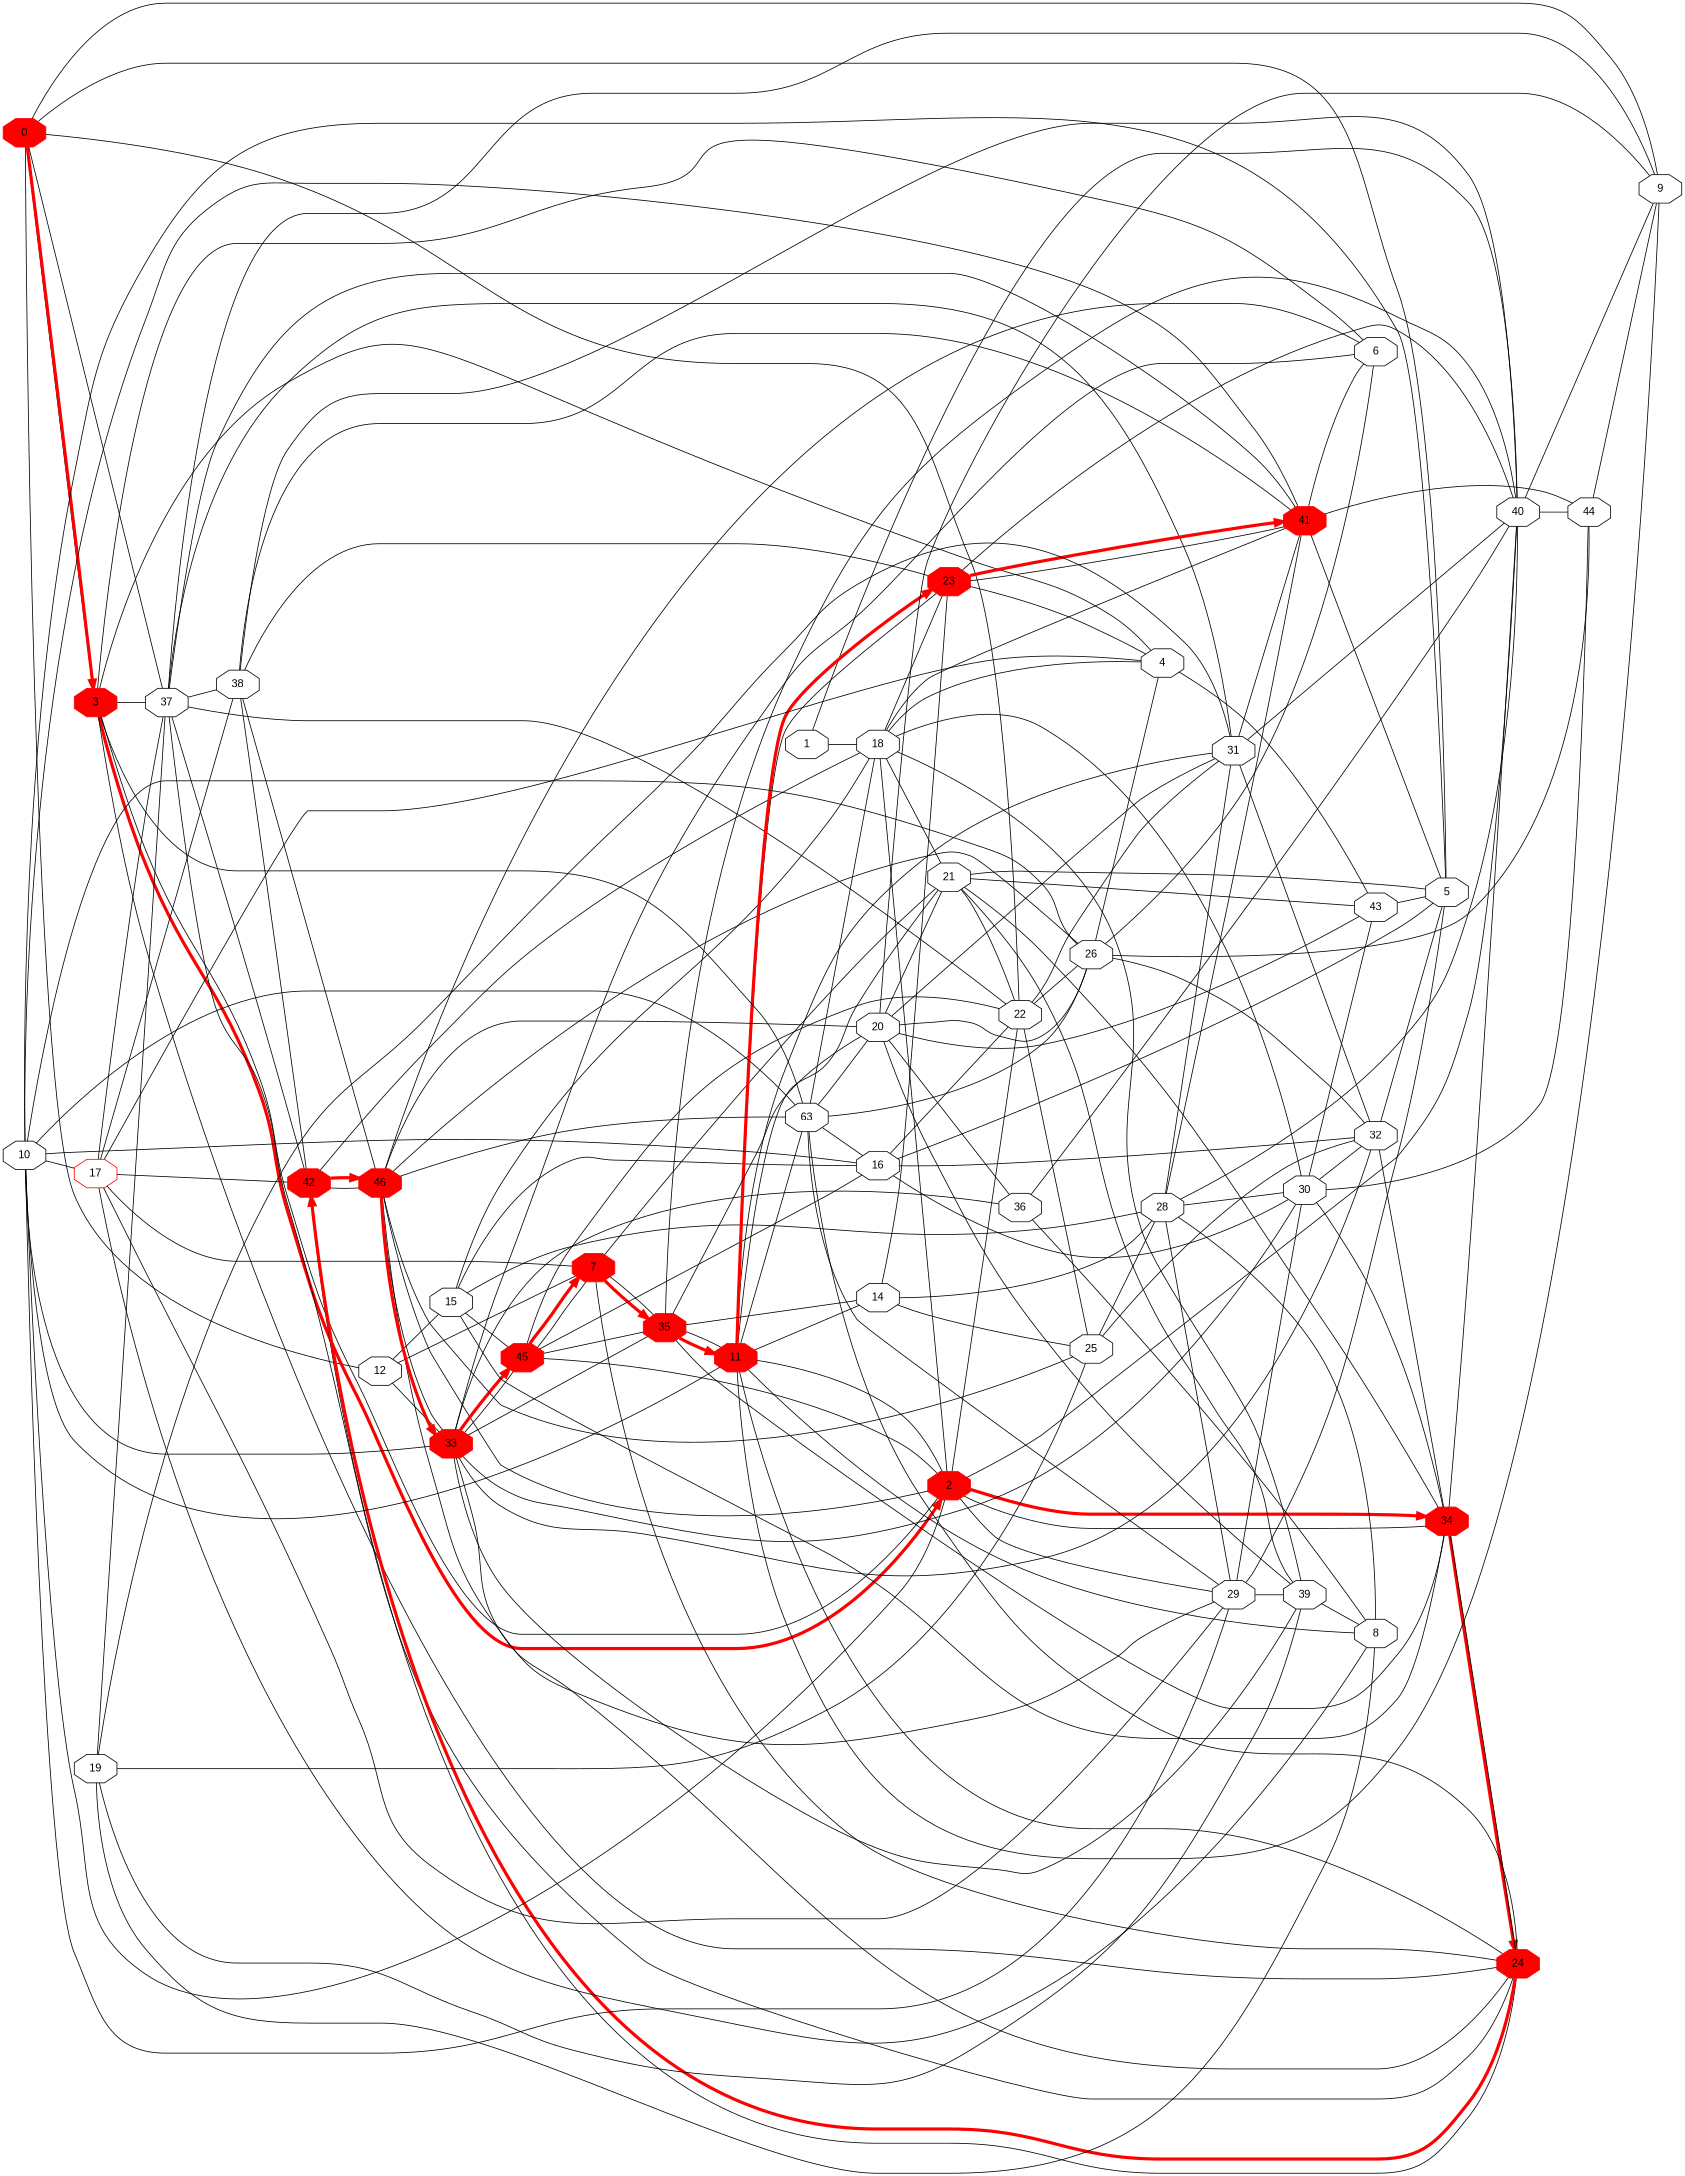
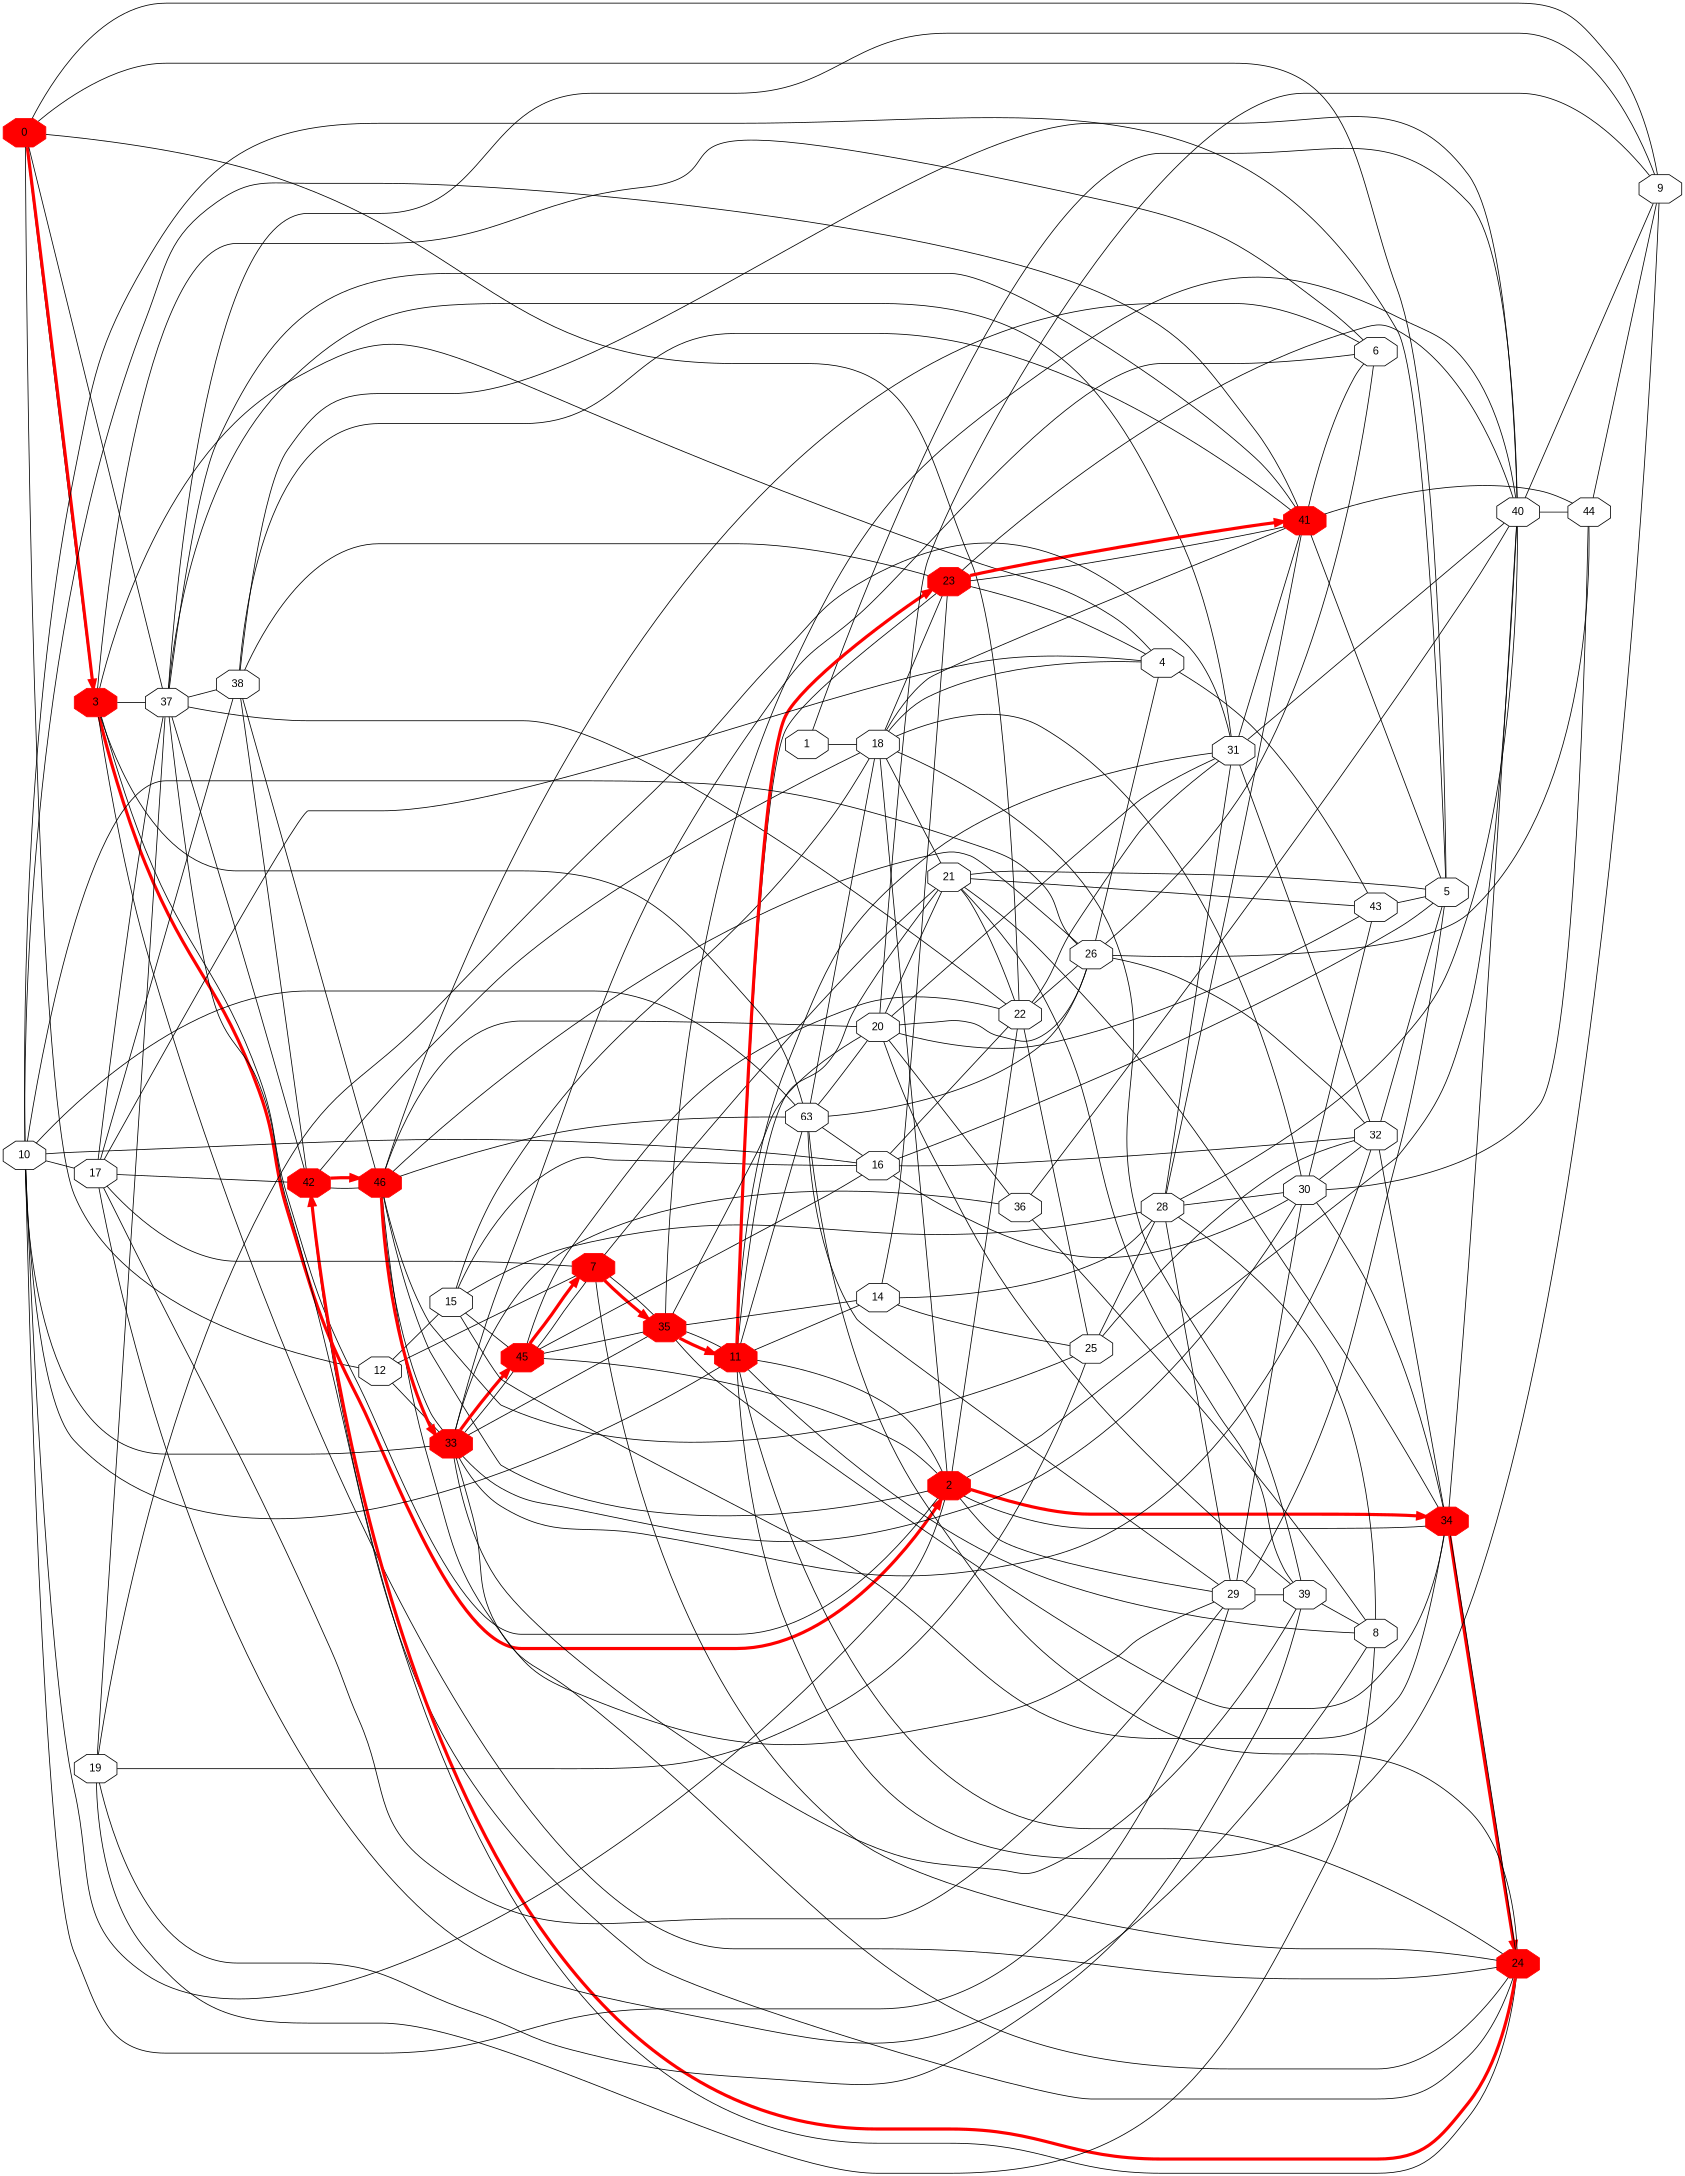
node "17": color red -> black
